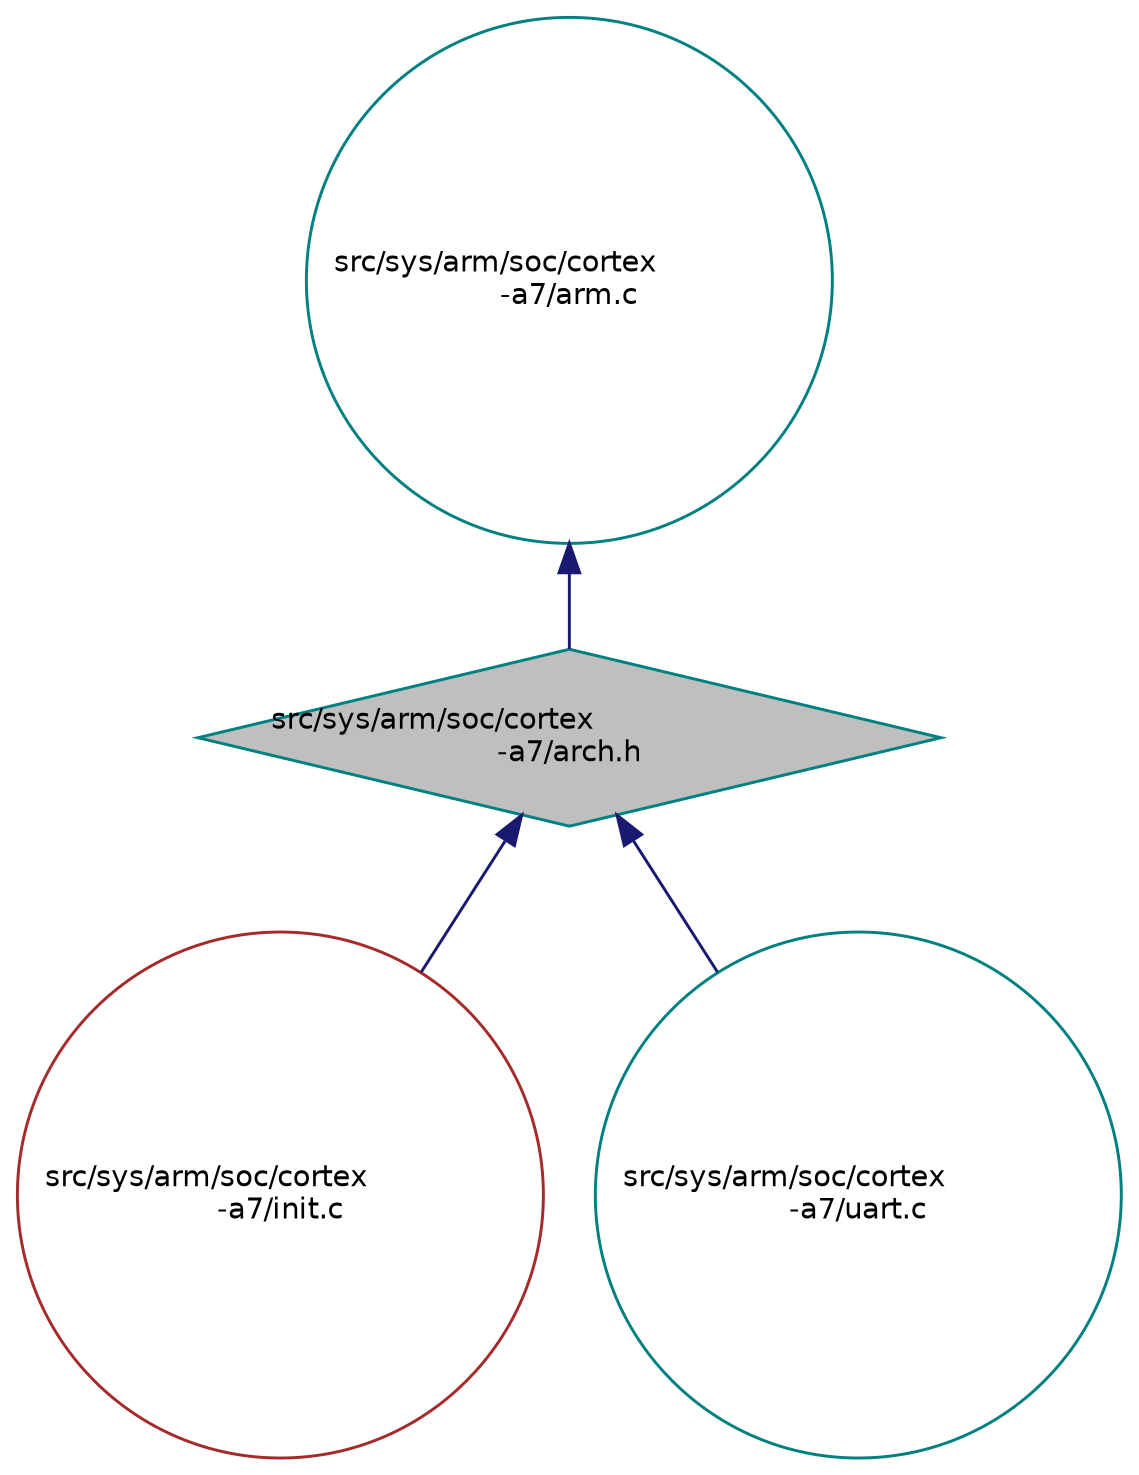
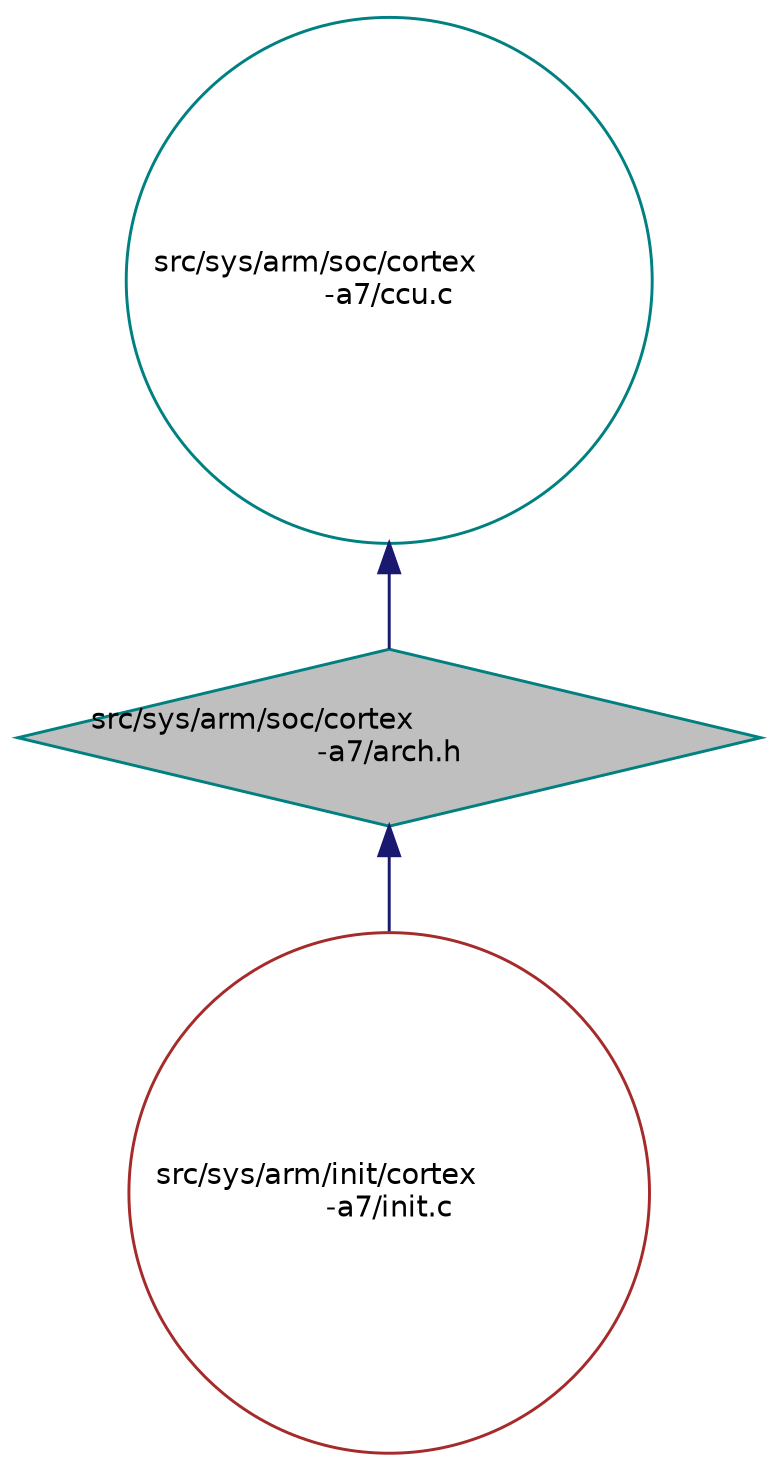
node "src/sys/arm/soc/cortex -a7/arm.c": label "src/sys/arm/soc/cortex -a7/arm.c" -> "src/sys/arm/soc/cortex -a7/ccu.c"
node "src/sys/arm/soc/cortex -a7/init.c": label "src/sys/arm/soc/cortex -a7/init.c" -> "src/sys/arm/init/cortex -a7/init.c"
node "src/sys/arm/soc/cortex -a7/uart.c": removed
